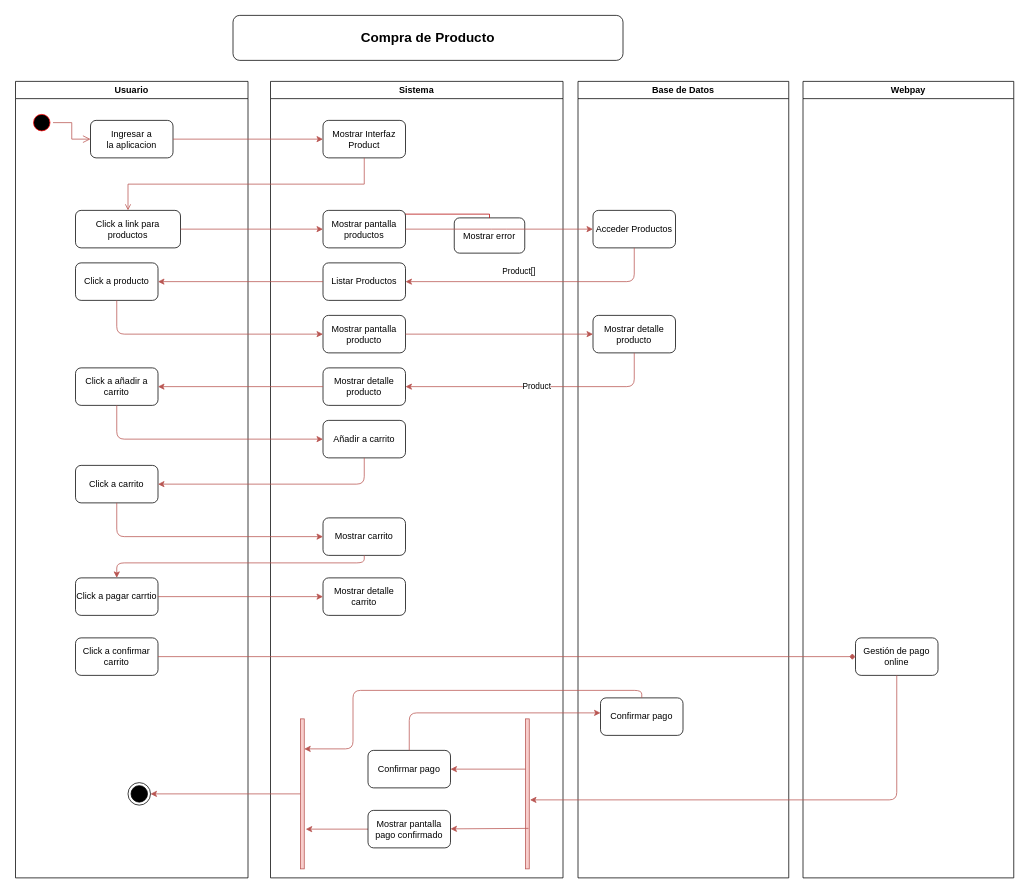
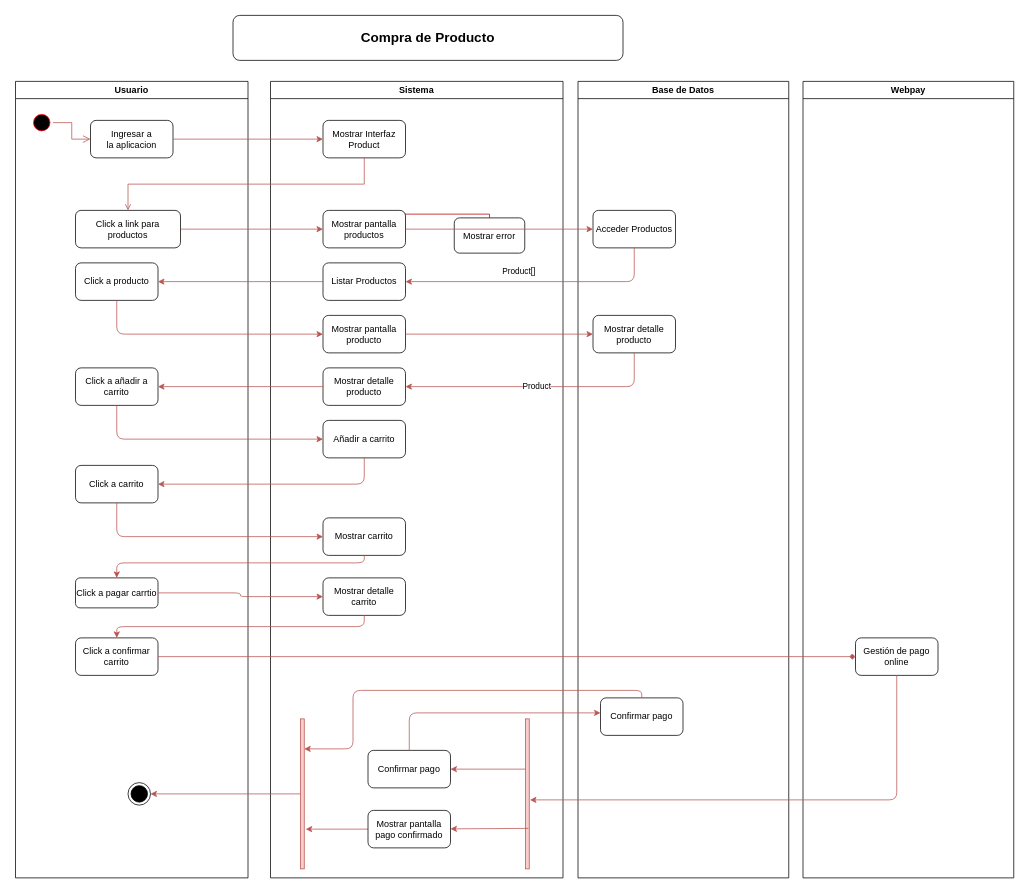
node "Click a pagar carrtio": size 83x38 -> 83x30
edge "Mostrar detalle carrito" -> "Click a confirmar carrito": added
